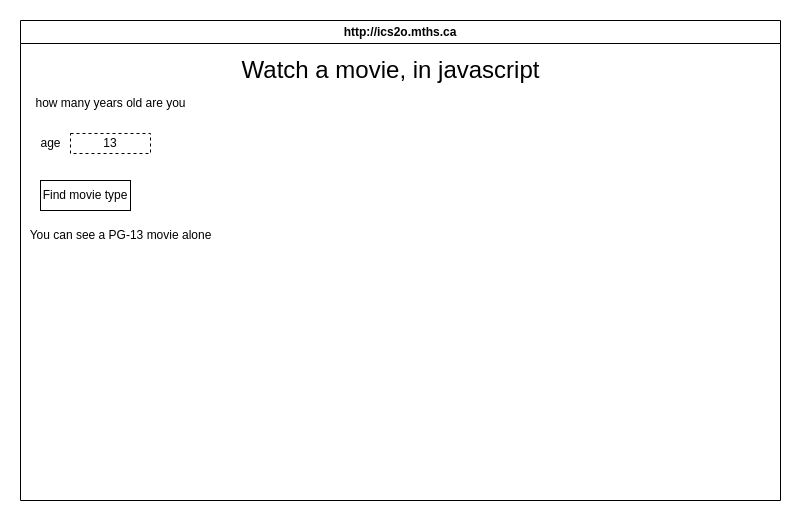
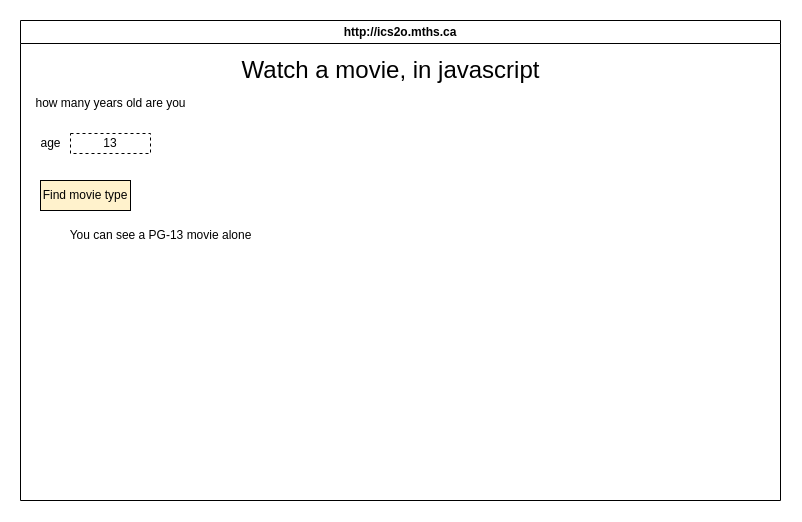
node "Find movie type": fillcolor #ffffff -> #fff2cc
node "You can see a PG-13 movie alone": moved (121, 236) -> (161, 236)
